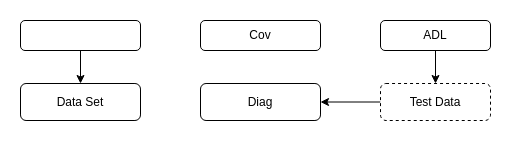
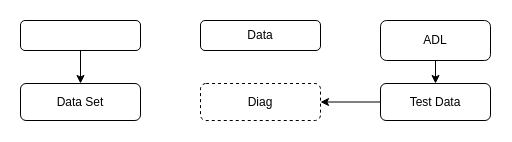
node "Cov": label "Cov" -> "Data"
node "ADL": size 110x30 -> 110x40
node "Diag": style solid -> dashed
node "Test Data": style dashed -> solid
